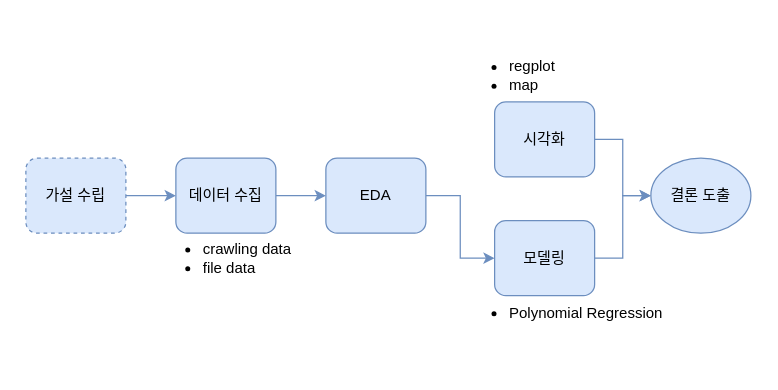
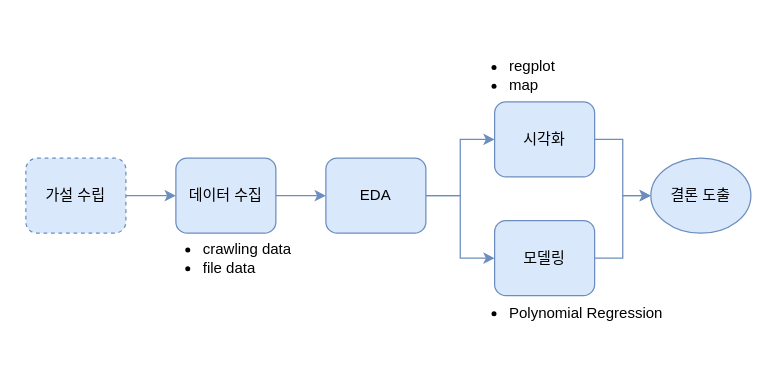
edge "EDA" -> "시각화": added
